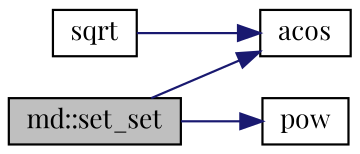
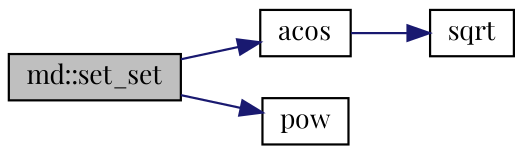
edge "sqrt" -> "acos": reversed
